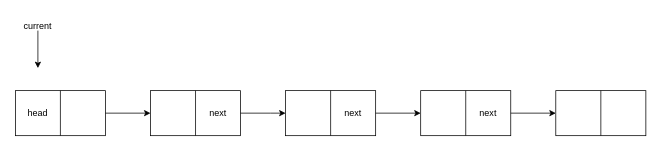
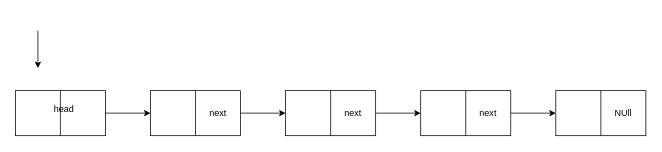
node "current": removed
node "head": moved (38, 113) -> (64, 109)
node "NUll": added
